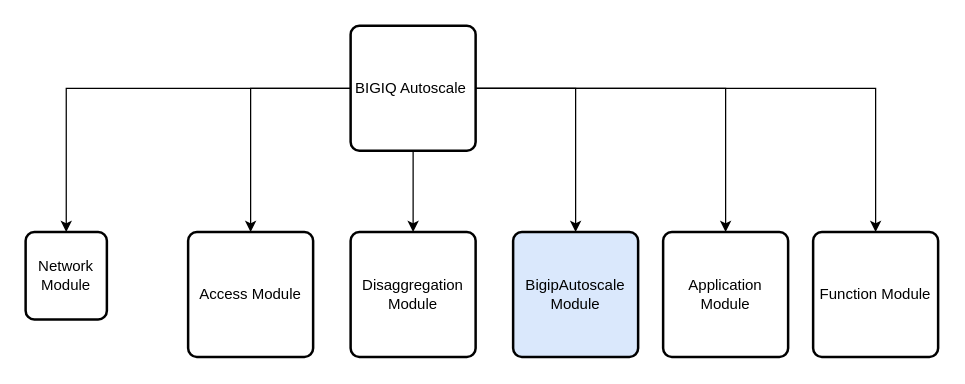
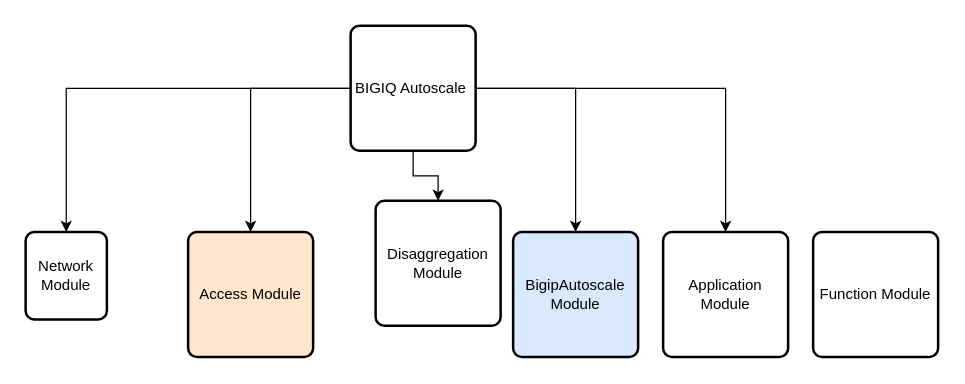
edge "BIGIQ Autoscale" -> "Function Module": removed
node "Access Module": fillcolor #ffffff -> #ffe6cc
node "Disaggregation Module": moved (413, 294) -> (438, 263)
